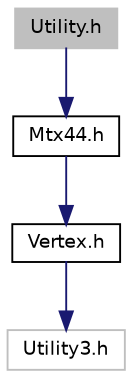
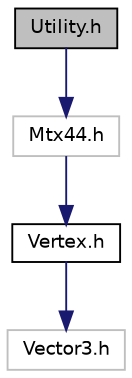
node "Utility.h": color grey75 -> black
node "Mtx44.h": color black -> grey75
node "Utility3.h": label "Utility3.h" -> "Vector3.h"
